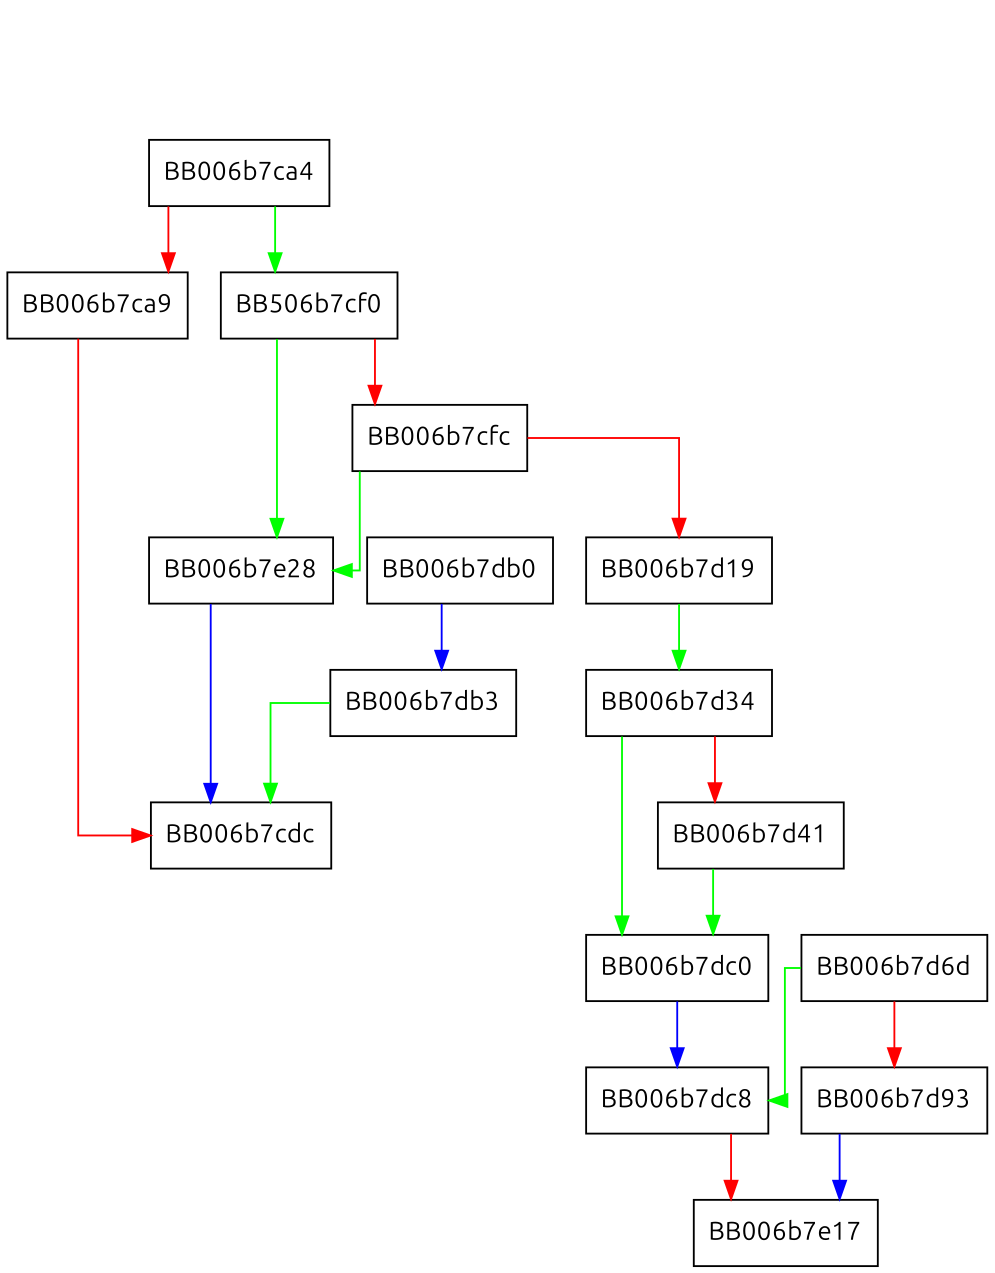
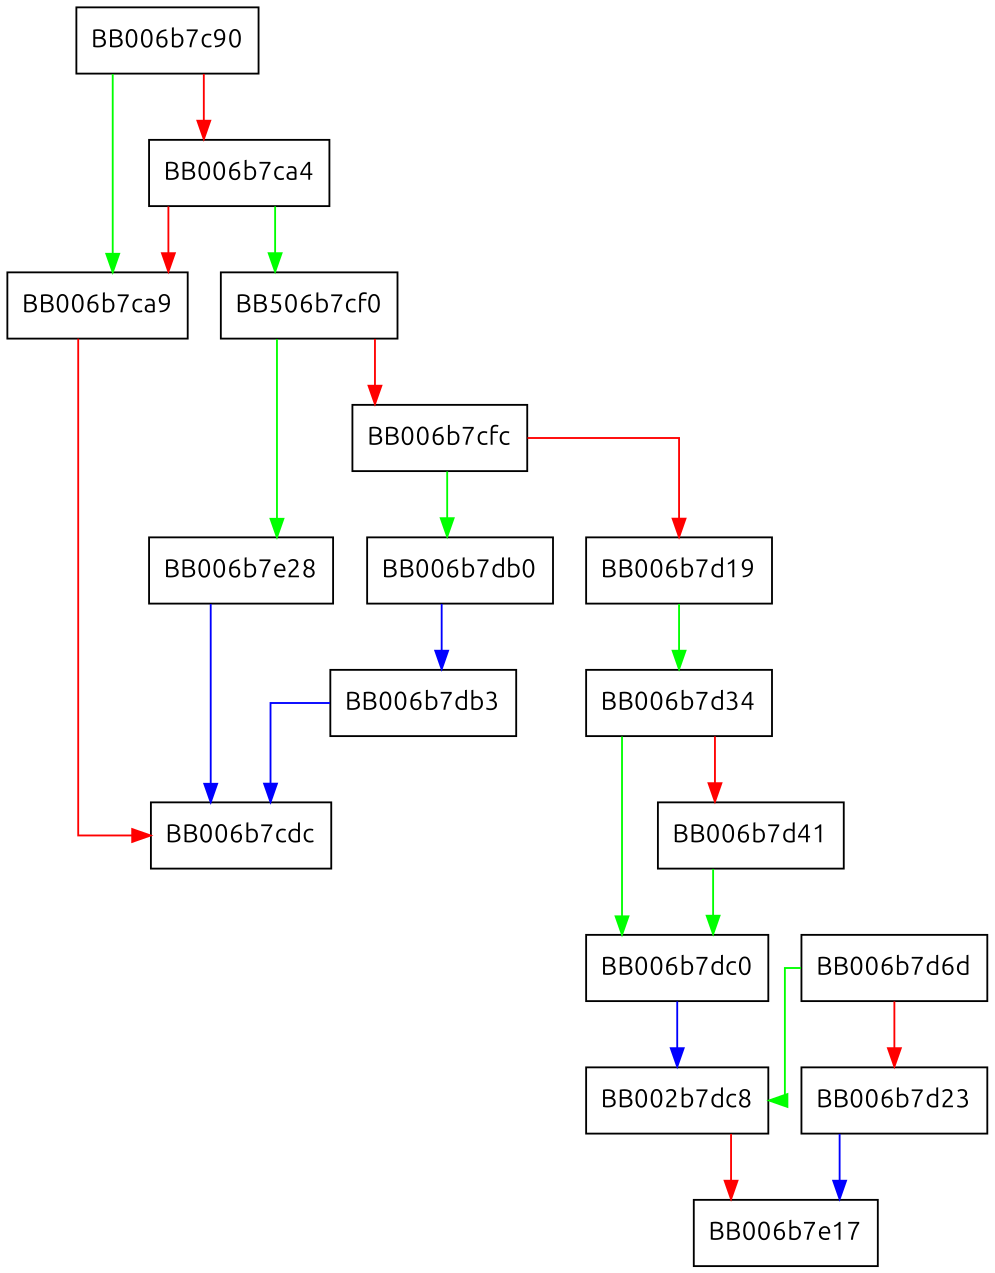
node "BB006b7c90": added
edge "BB006b7cfc" -> "BB006b7e28": now "BB006b7cfc" -> "BB006b7db0"
edge "BB006b7db3" -> "BB006b7cdc": color green -> blue
node "BB006b7dc8": label "BB006b7dc8" -> "BB002b7dc8"
node "BB006b7d93": label "BB006b7d93" -> "BB006b7d23"
